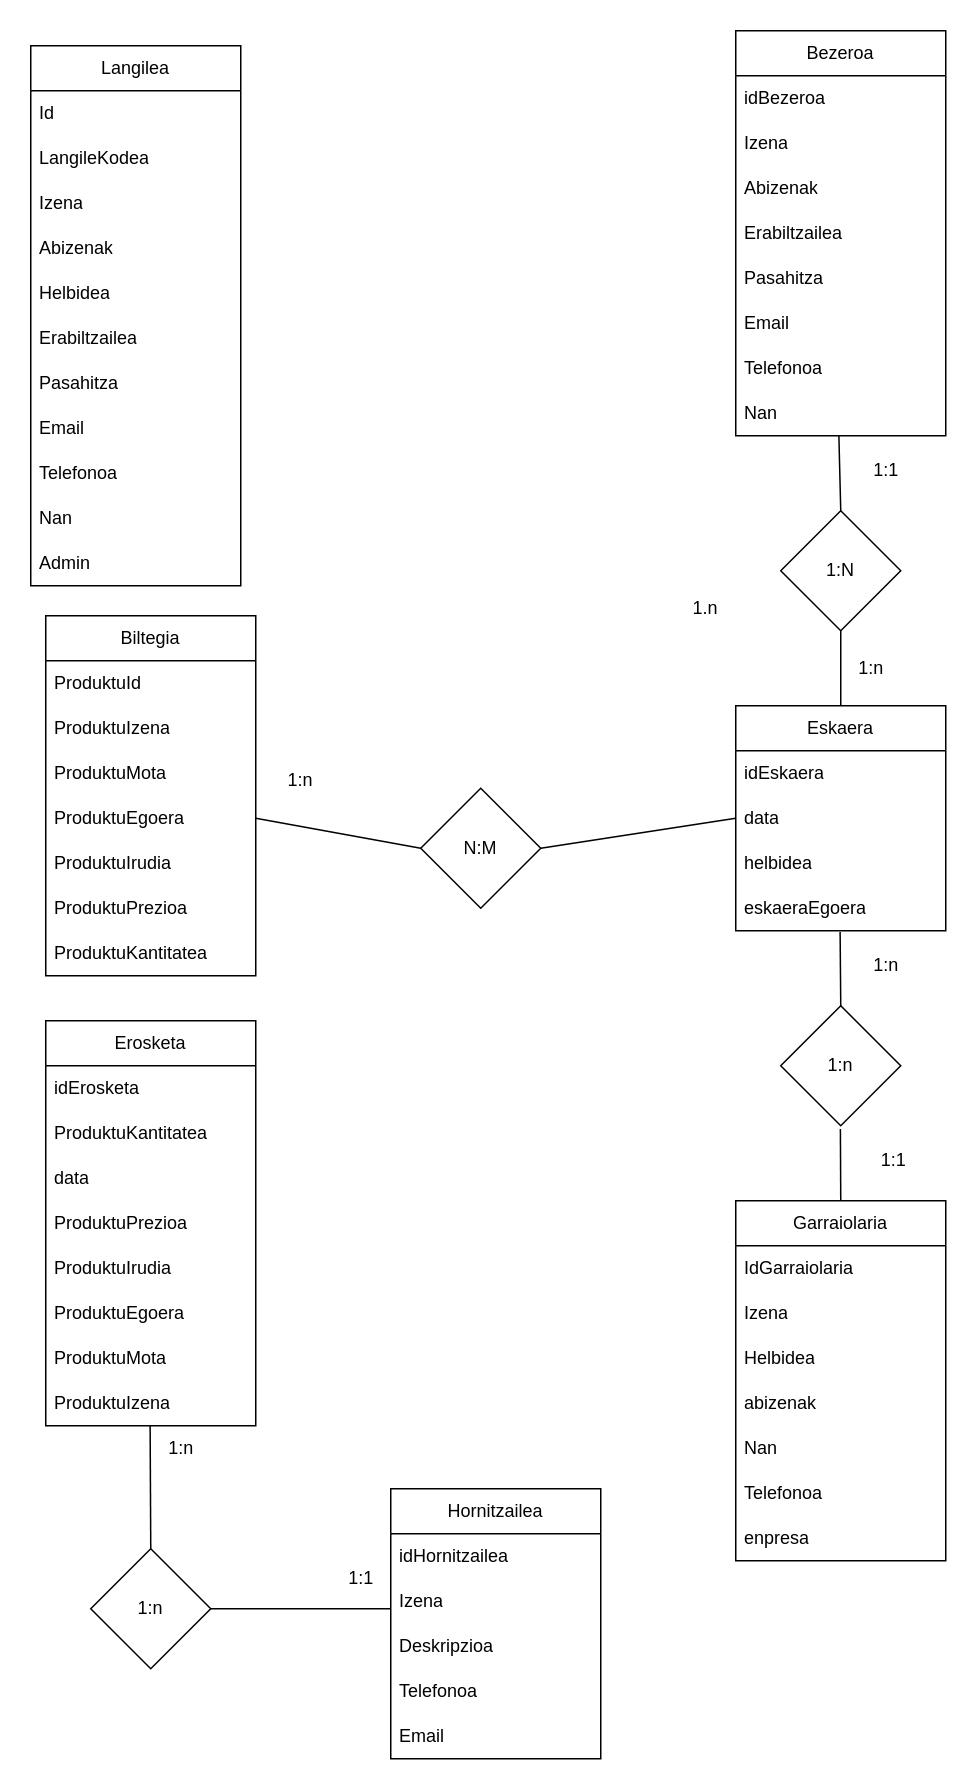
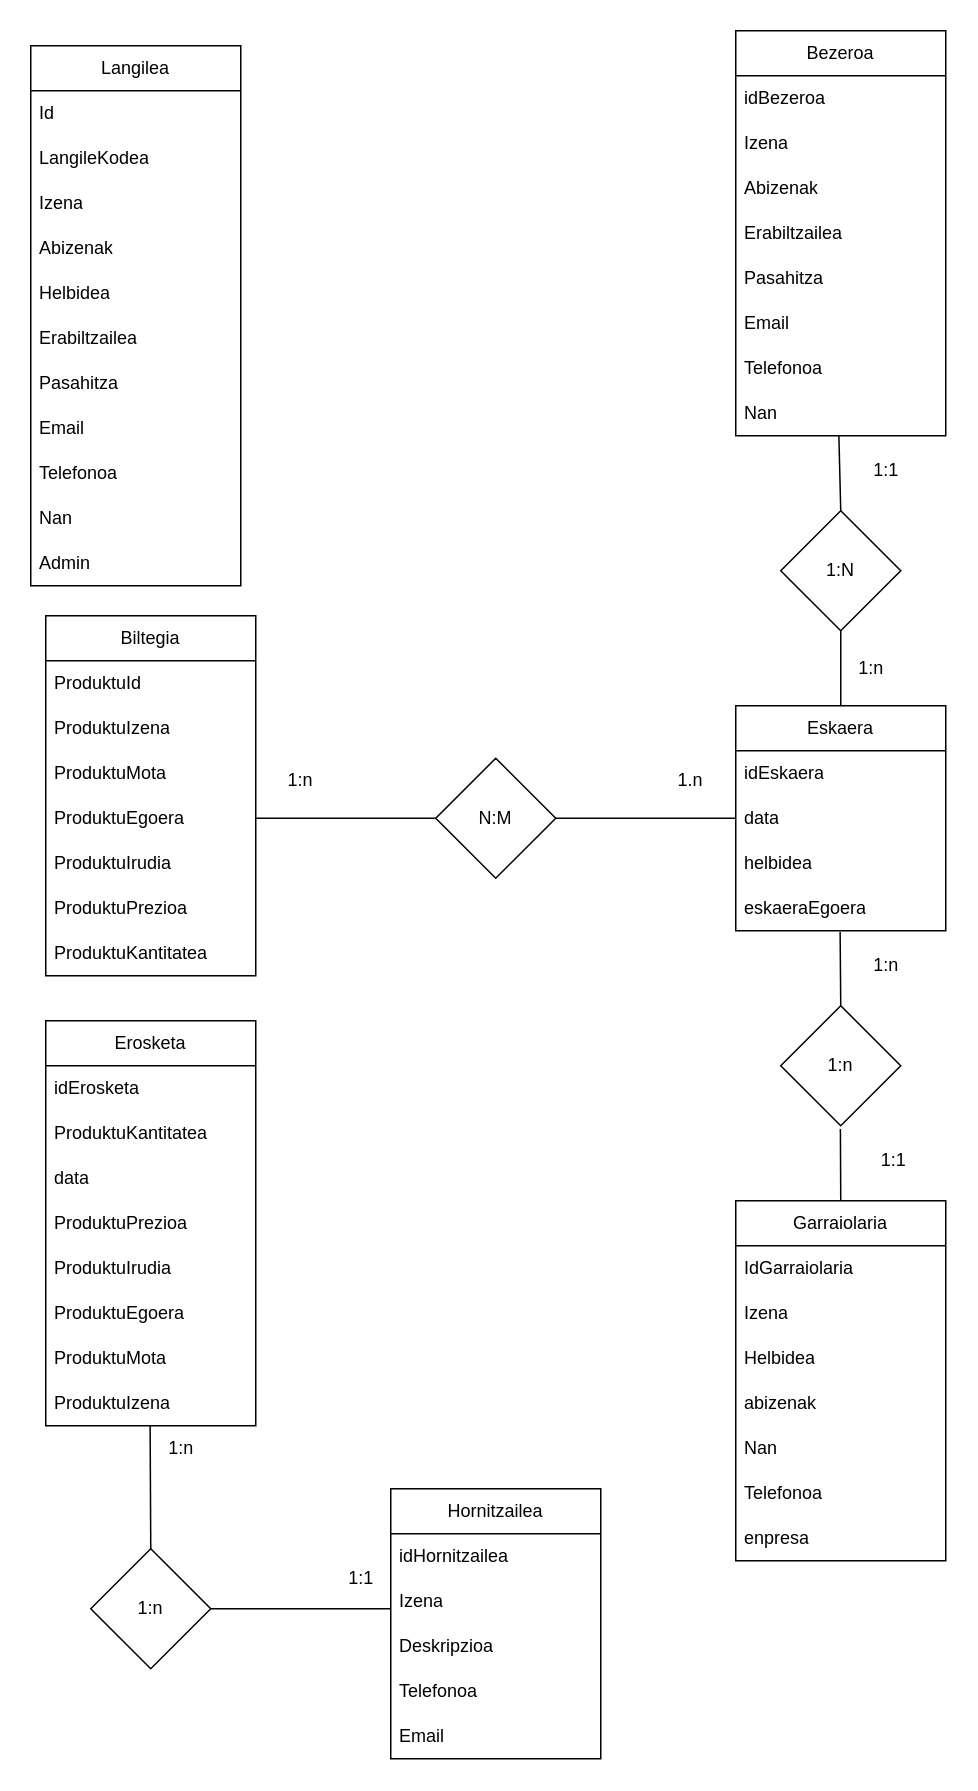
node "1.n": moved (706, 608) -> (691, 781)
node "N:M": moved (481, 848) -> (496, 818)
